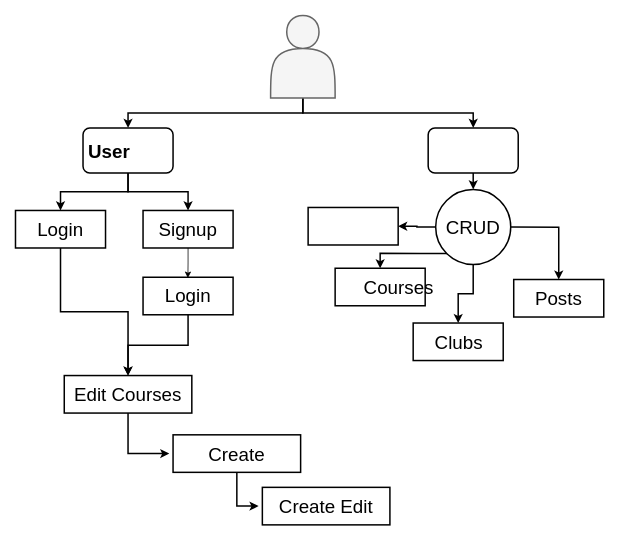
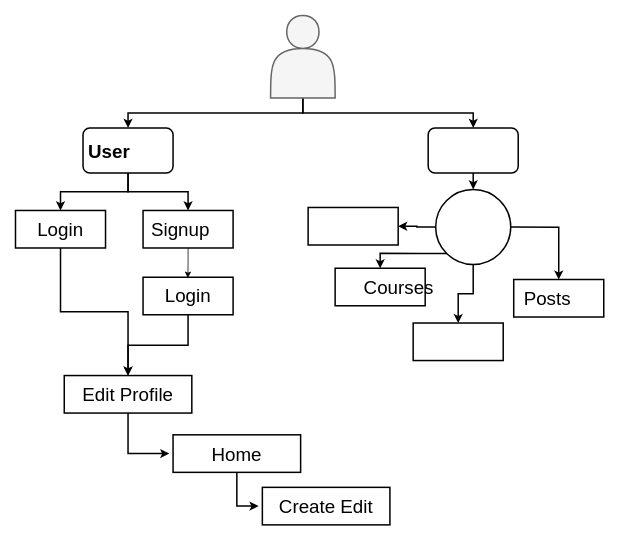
node "CRUD": removed
node "Signup": moved (188, 229) -> (180, 229)
node "Posts": moved (558, 298) -> (547, 298)
node "Clubs": removed
node "Edit Courses": label "Edit Courses" -> "Edit Profile"
node "Create": label "Create" -> "Home"
